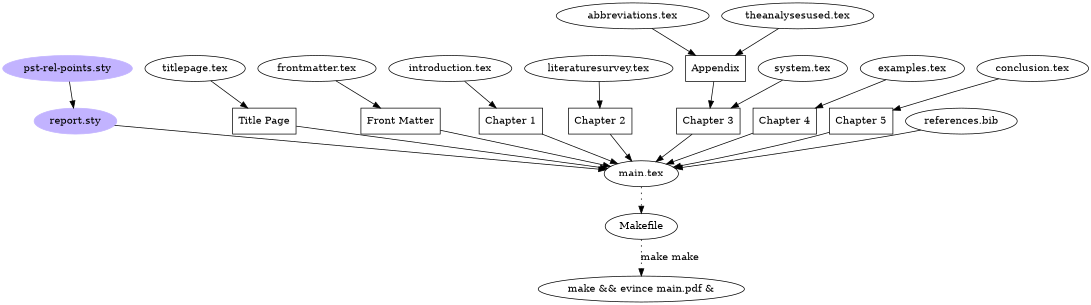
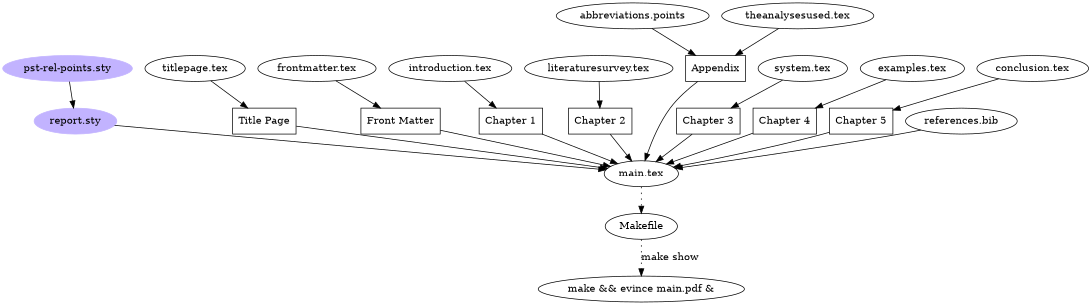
node "abbreviations.tex": label "abbreviations.tex" -> "abbreviations.points"
edge "Appendix" -> "Chapter 3": now "Appendix" -> "main.tex"
edge "Makefile" -> "make && evince main.pdf &": label "make make" -> "make show"
